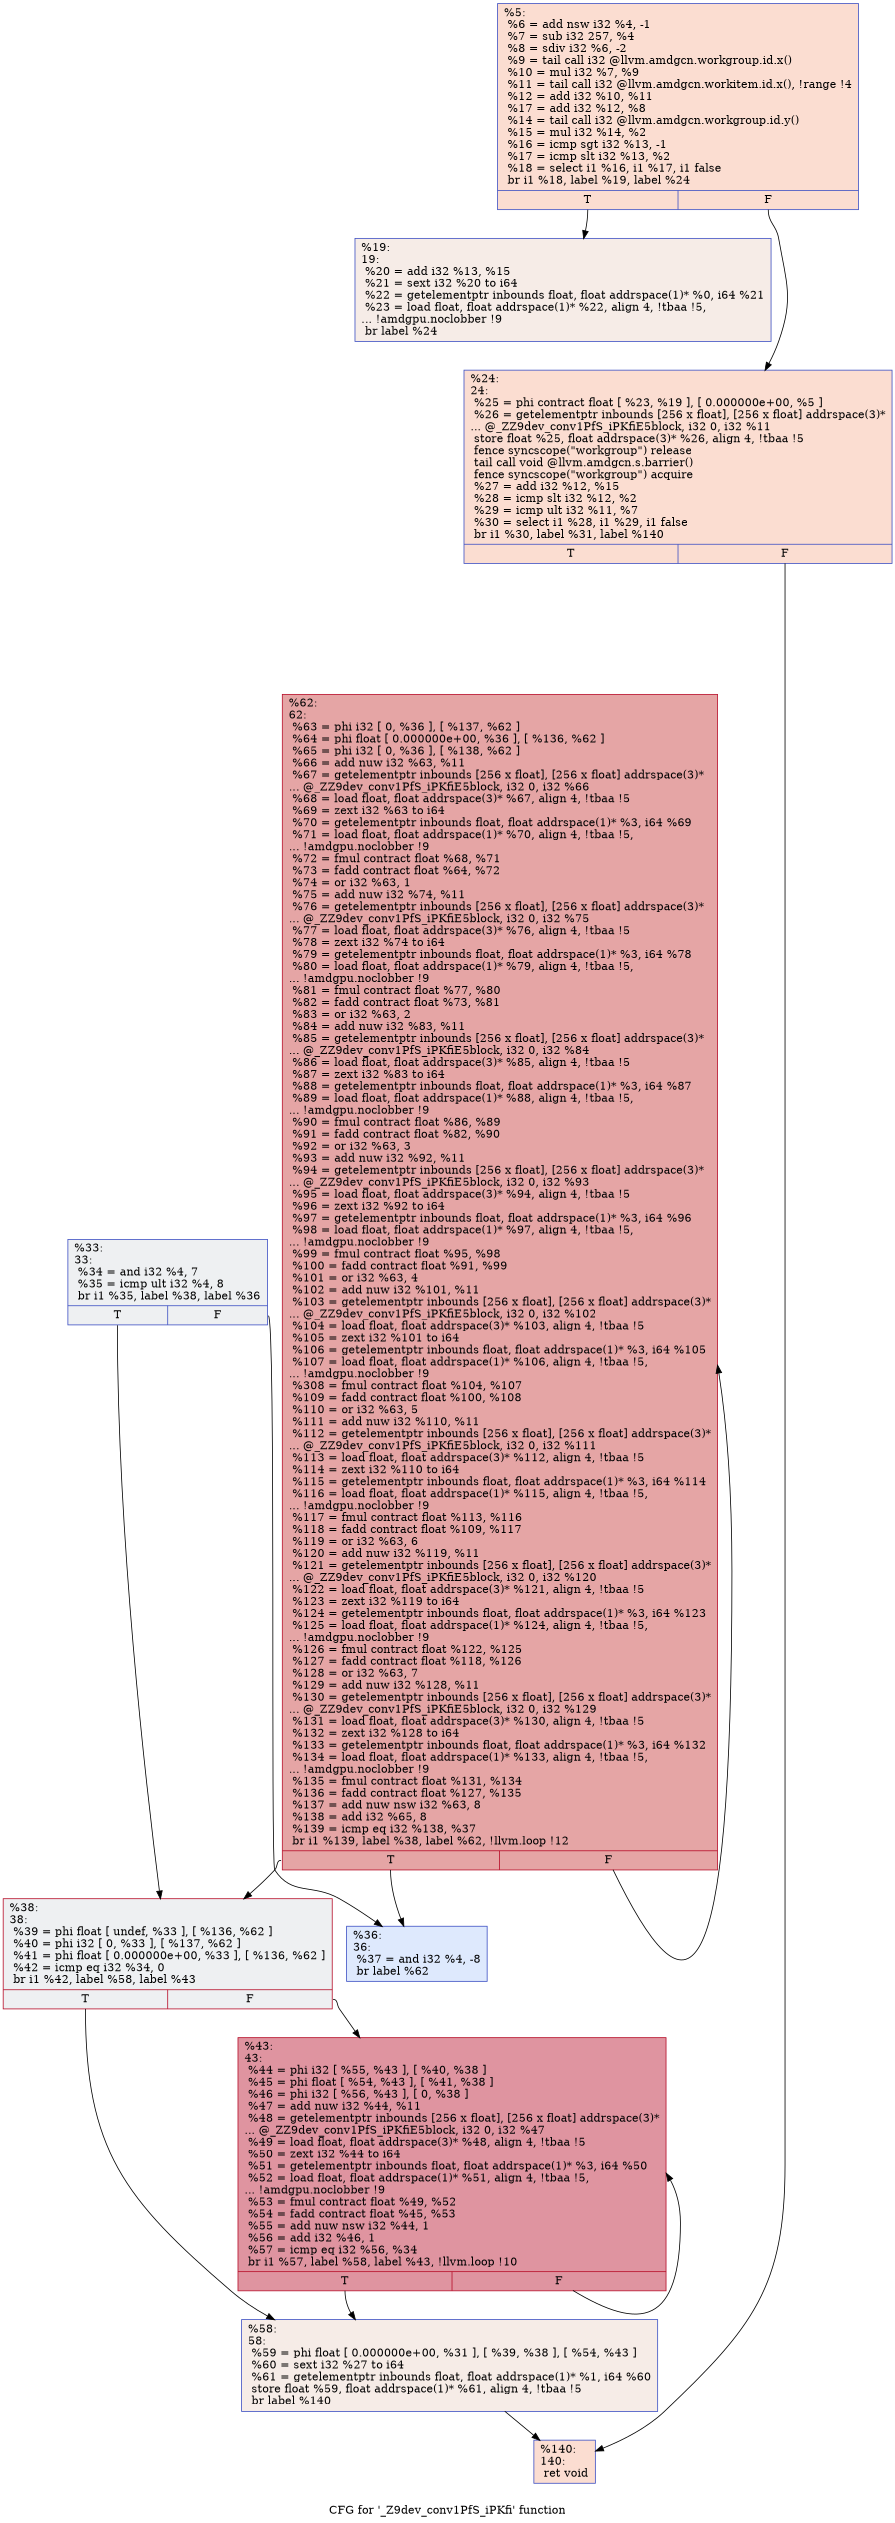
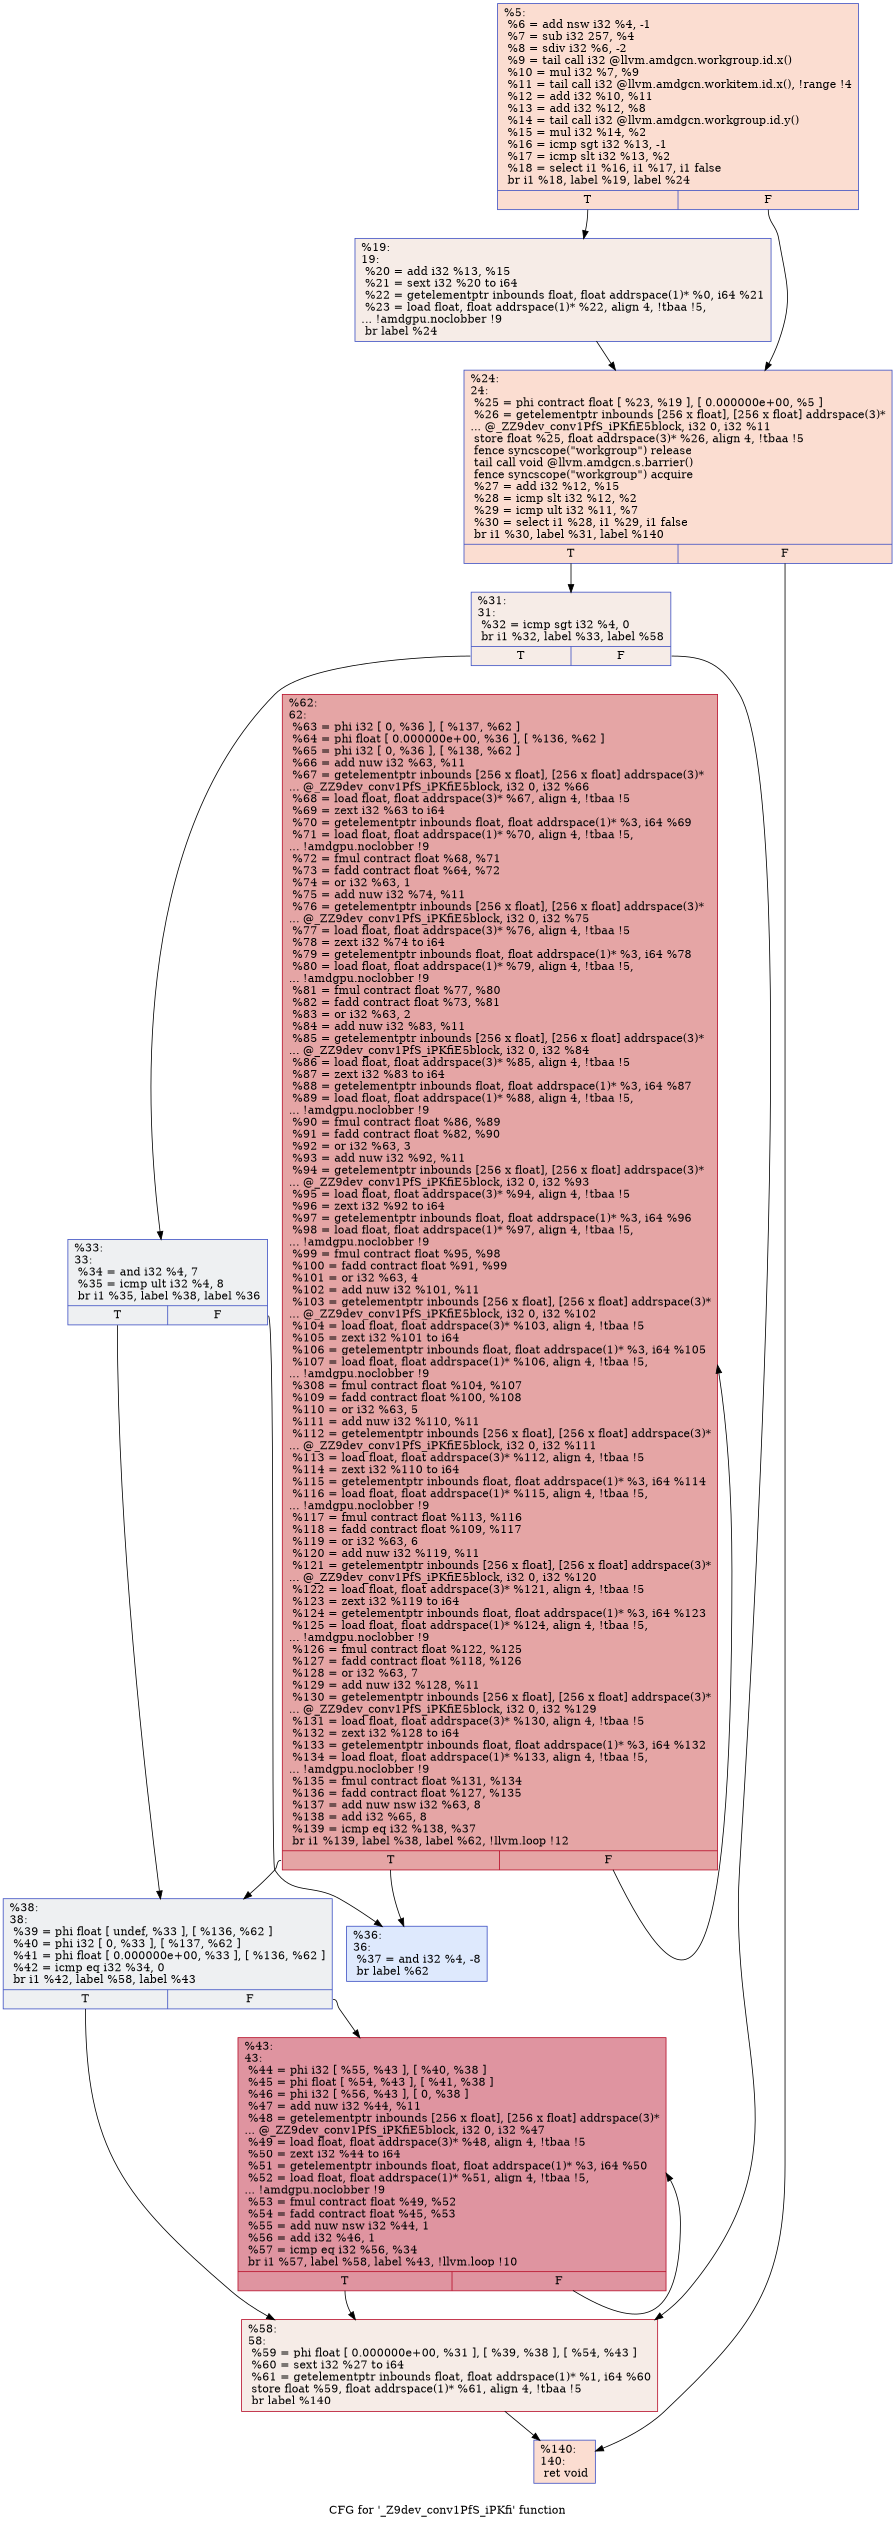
node "%5:": text "%17 = add i32 %12, %8" -> "%13 = add i32 %12, %8"
edge "%19:" -> "%24:": added
node "%31:": added
node "%38:": color #b70d28ff -> #3d50c3ff
node "%58:": color #3d50c3ff -> #b70d28ff
